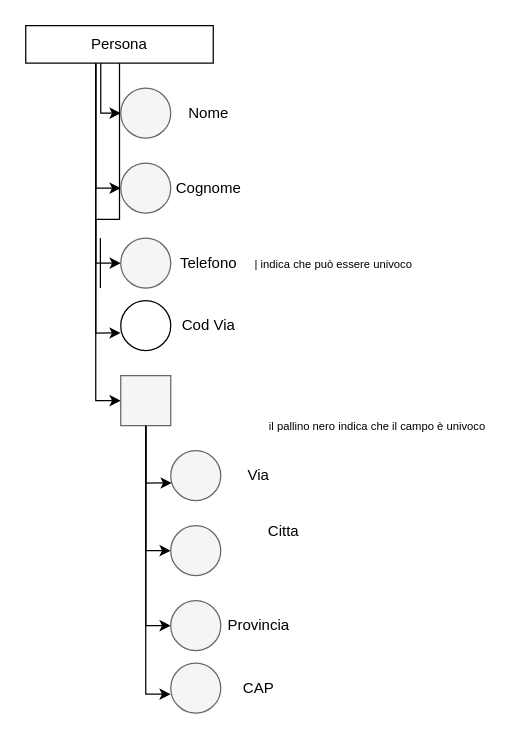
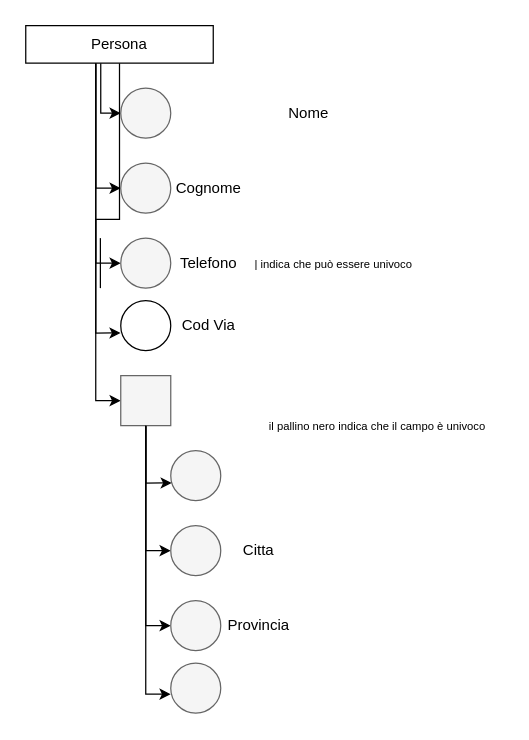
node "Nome": moved (208, 113) -> (308, 113)
node "Via": removed
node "Citta": moved (283, 532) -> (258, 551)
node "CAP": removed
